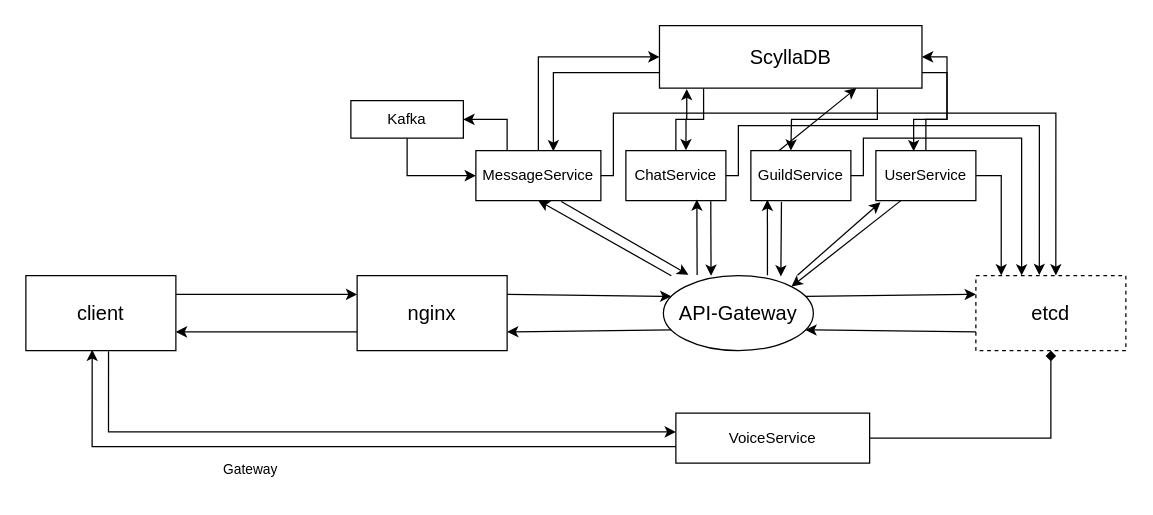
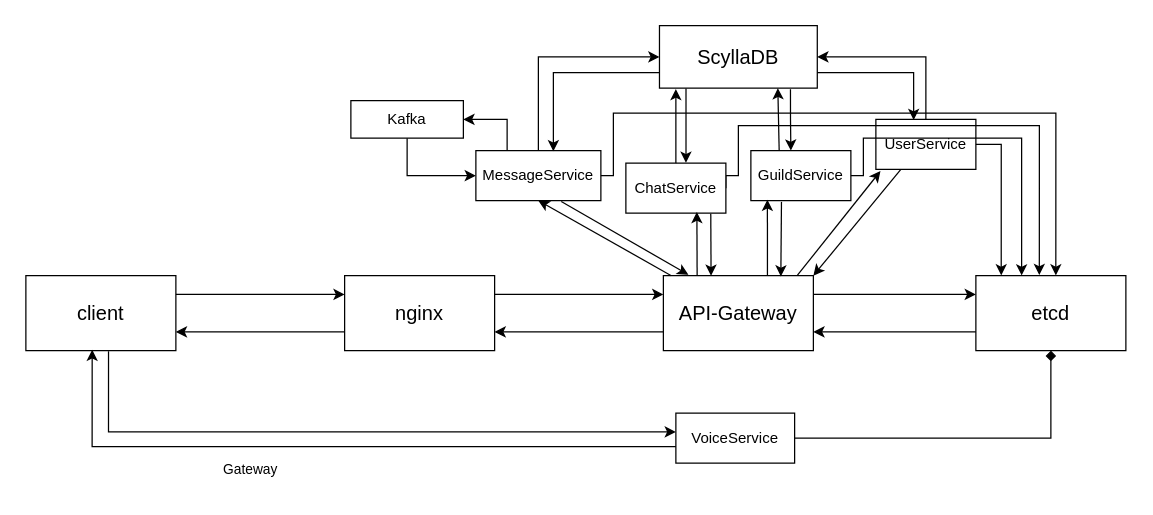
node "ScyllaDB": size 263x63 -> 158x63
node "ChatService": moved (676, 176) -> (676, 188)
node "UserService": moved (926, 176) -> (926, 144)
node "nginx": moved (432, 313) -> (419, 313)
node "API-Gateway": shape ellipse -> rectangle
node "etcd": style dashed -> solid
node "VoiceService": size 194x50 -> 119x50
